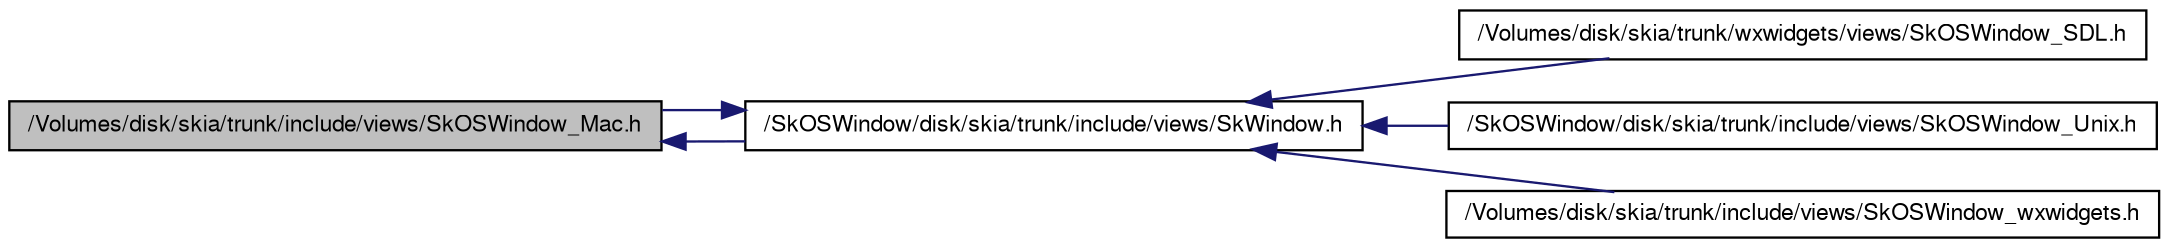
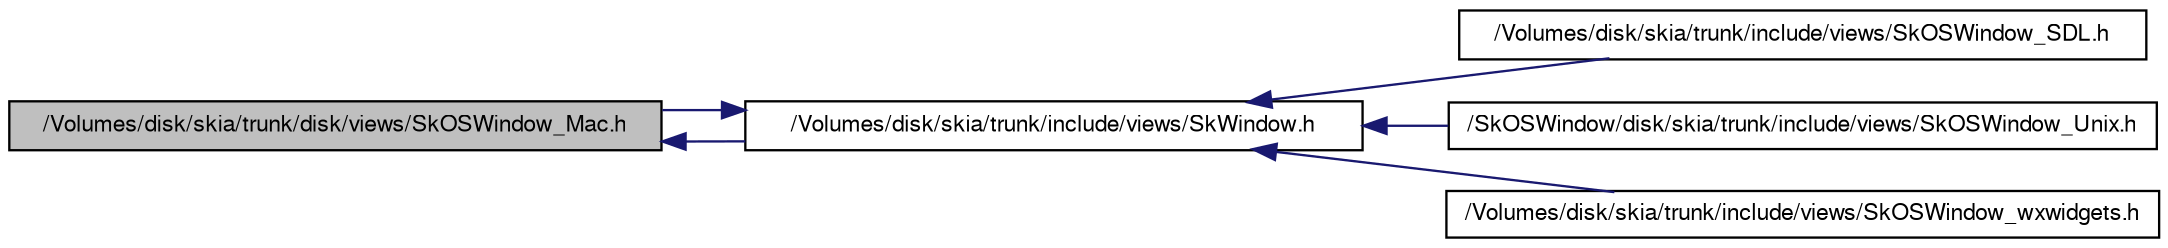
node "/Volumes/disk/skia/trunk/wxwidgets/views/SkOSWindow_SDL.h": label "/Volumes/disk/skia/trunk/wxwidgets/views/SkOSWindow_SDL.h" -> "/Volumes/disk/skia/trunk/include/views/SkOSWindow_SDL.h"
node "/Volumes/disk/skia/trunk/include/views/SkOSWindow_Mac.h": label "/Volumes/disk/skia/trunk/include/views/SkOSWindow_Mac.h" -> "/Volumes/disk/skia/trunk/disk/views/SkOSWindow_Mac.h"
node "/SkOSWindow/disk/skia/trunk/include/views/SkWindow.h": label "/SkOSWindow/disk/skia/trunk/include/views/SkWindow.h" -> "/Volumes/disk/skia/trunk/include/views/SkWindow.h"
